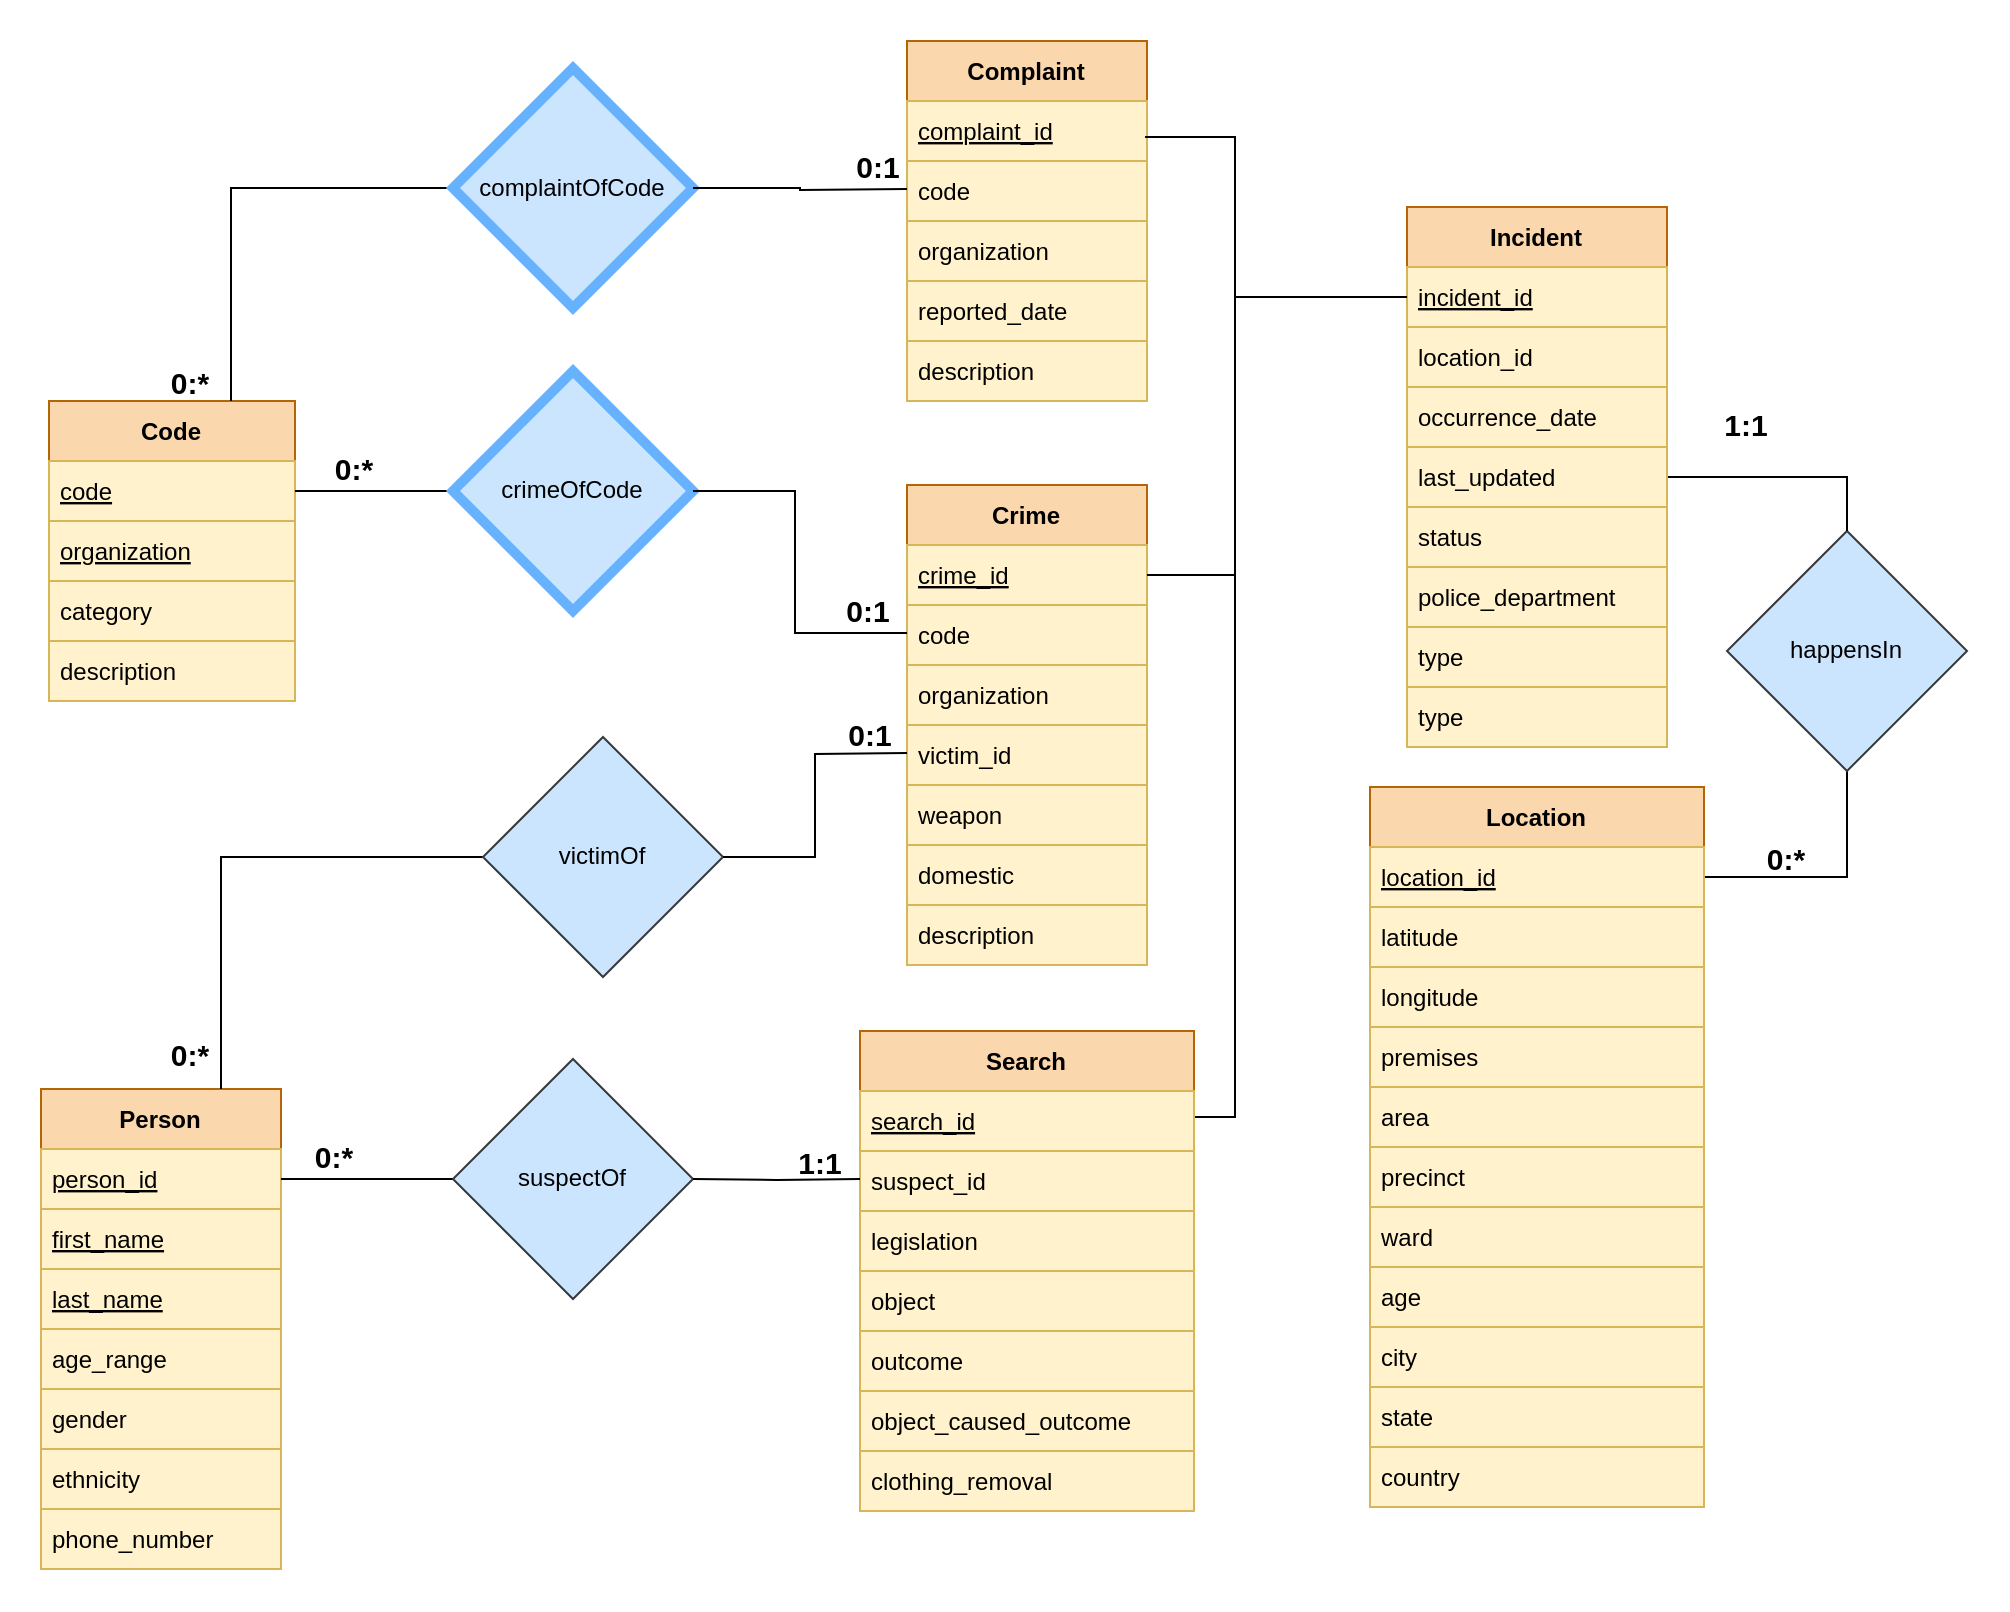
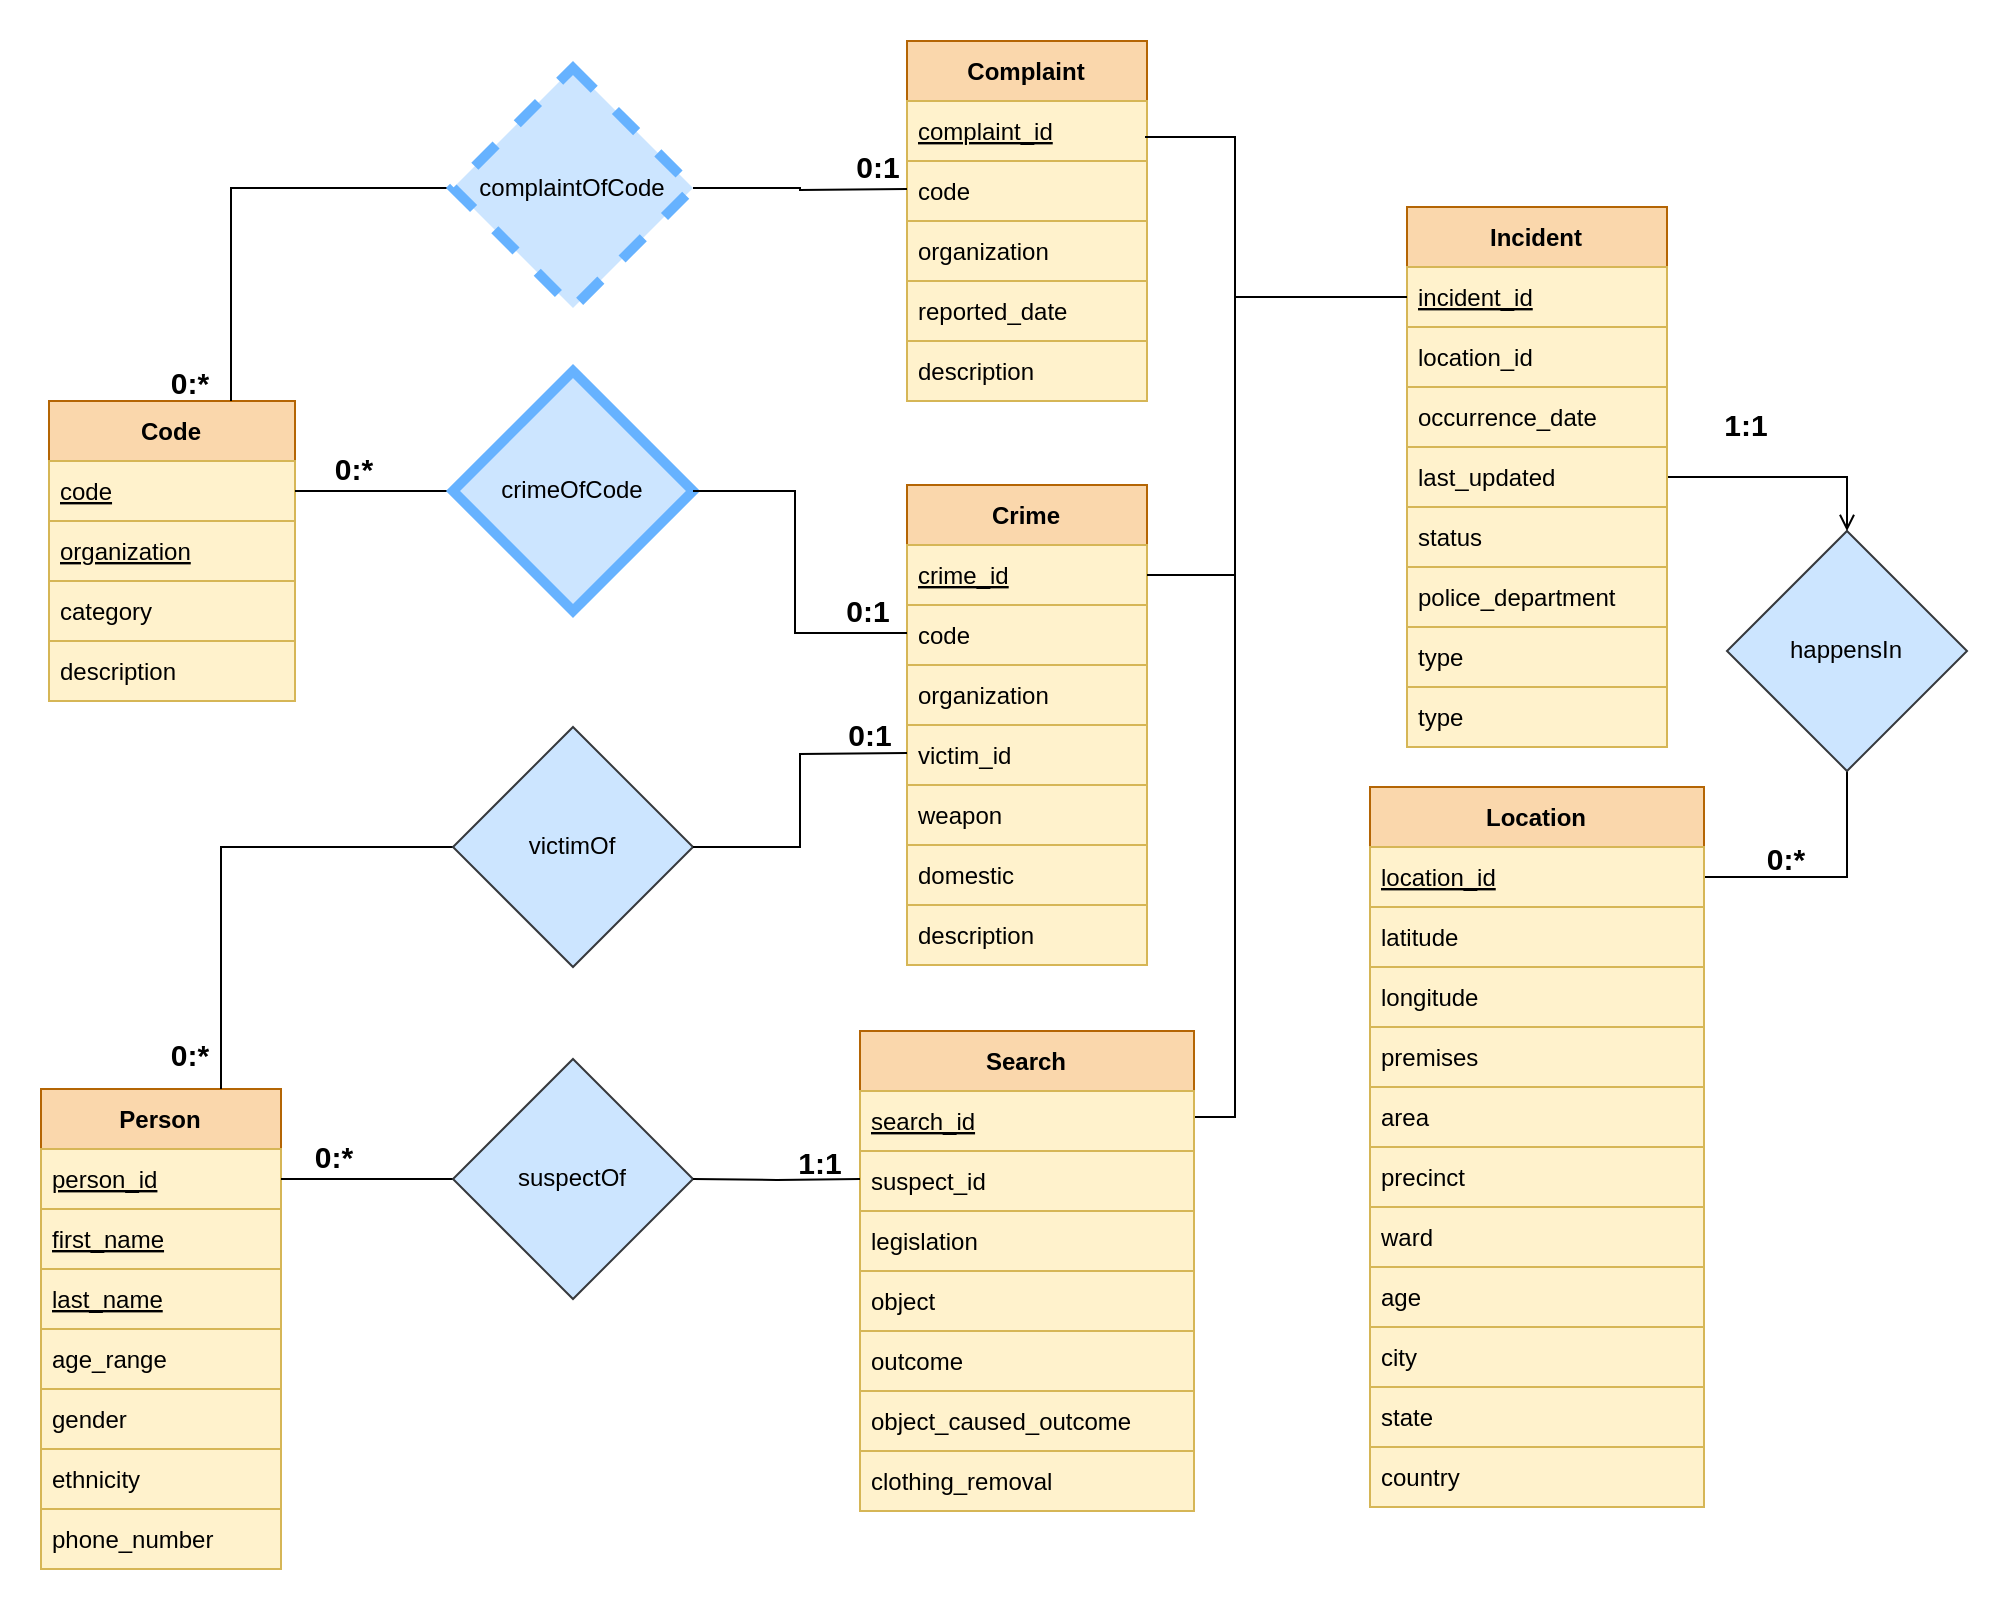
node "complaintOfCode": style solid -> dashed
edge "Incident" -- "happensIn": arrowhead none -> open
node "victimOf": moved (603, 857) -> (573, 847)
